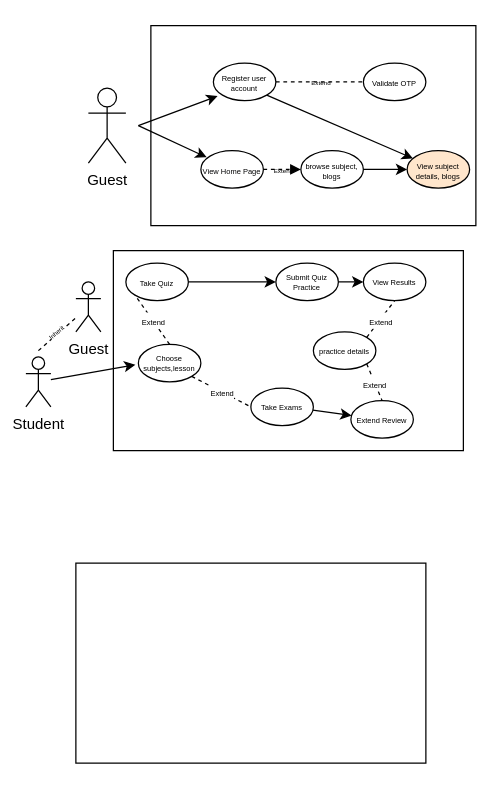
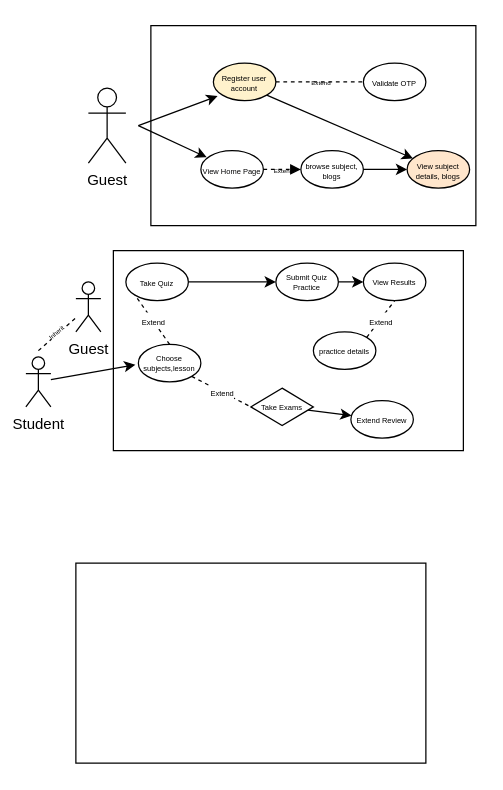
node "Register user account": fillcolor #ffffff -> #fff2cc
edge "practice details" -- "Extend Review": removed, label "Extend"
node "Take Exams": shape ellipse -> diamond
